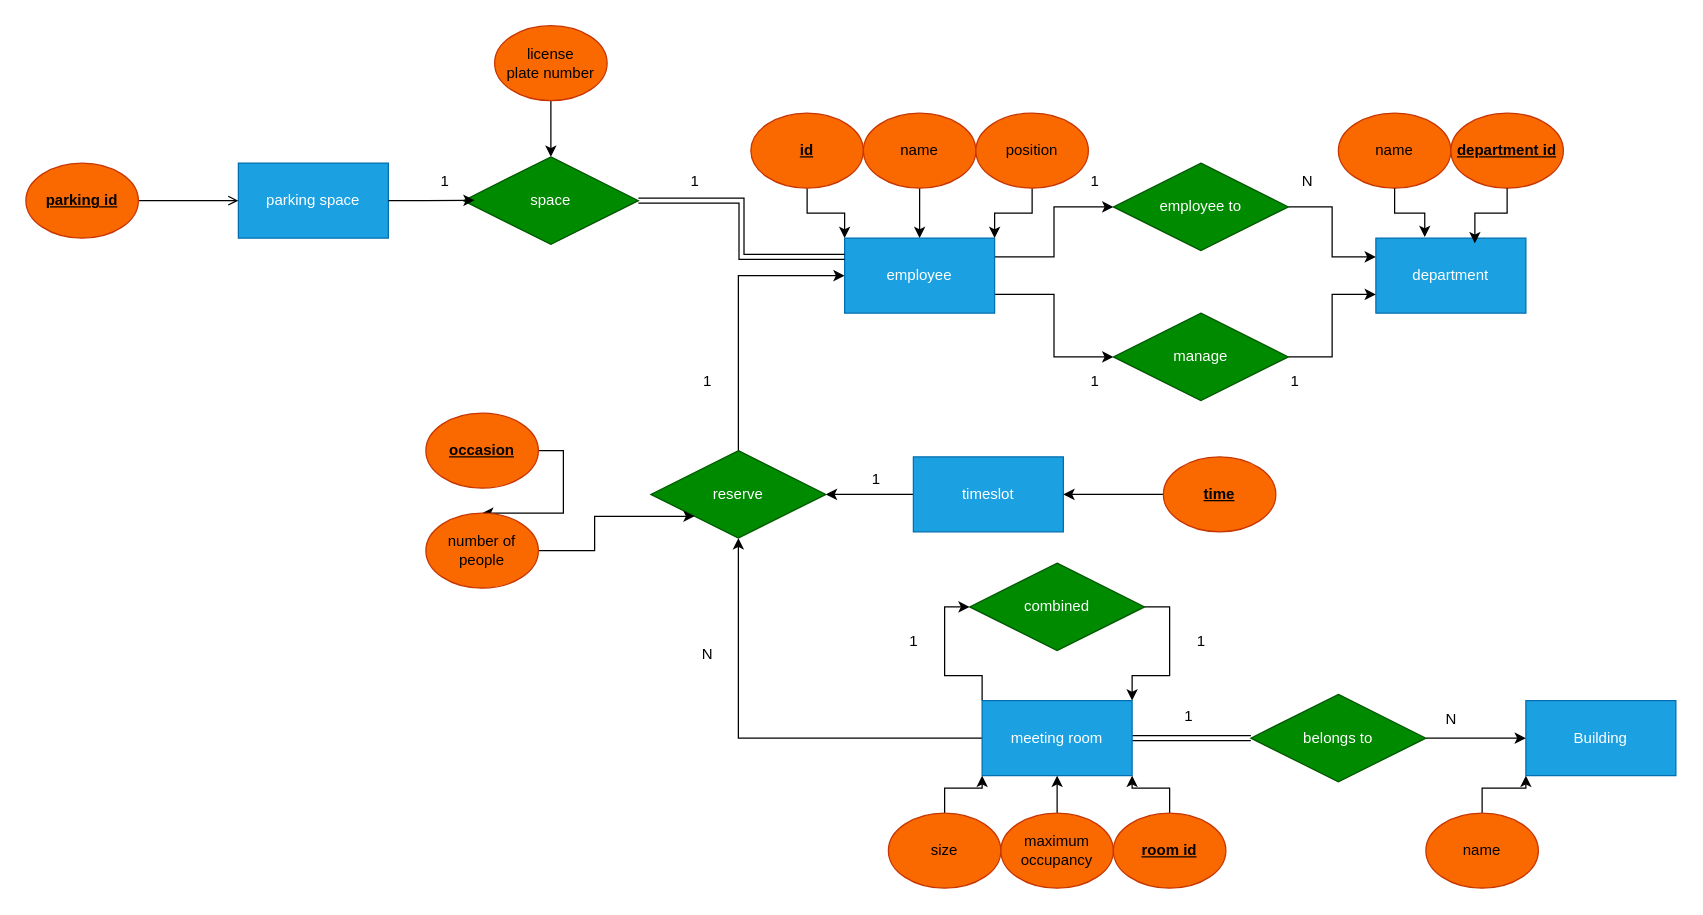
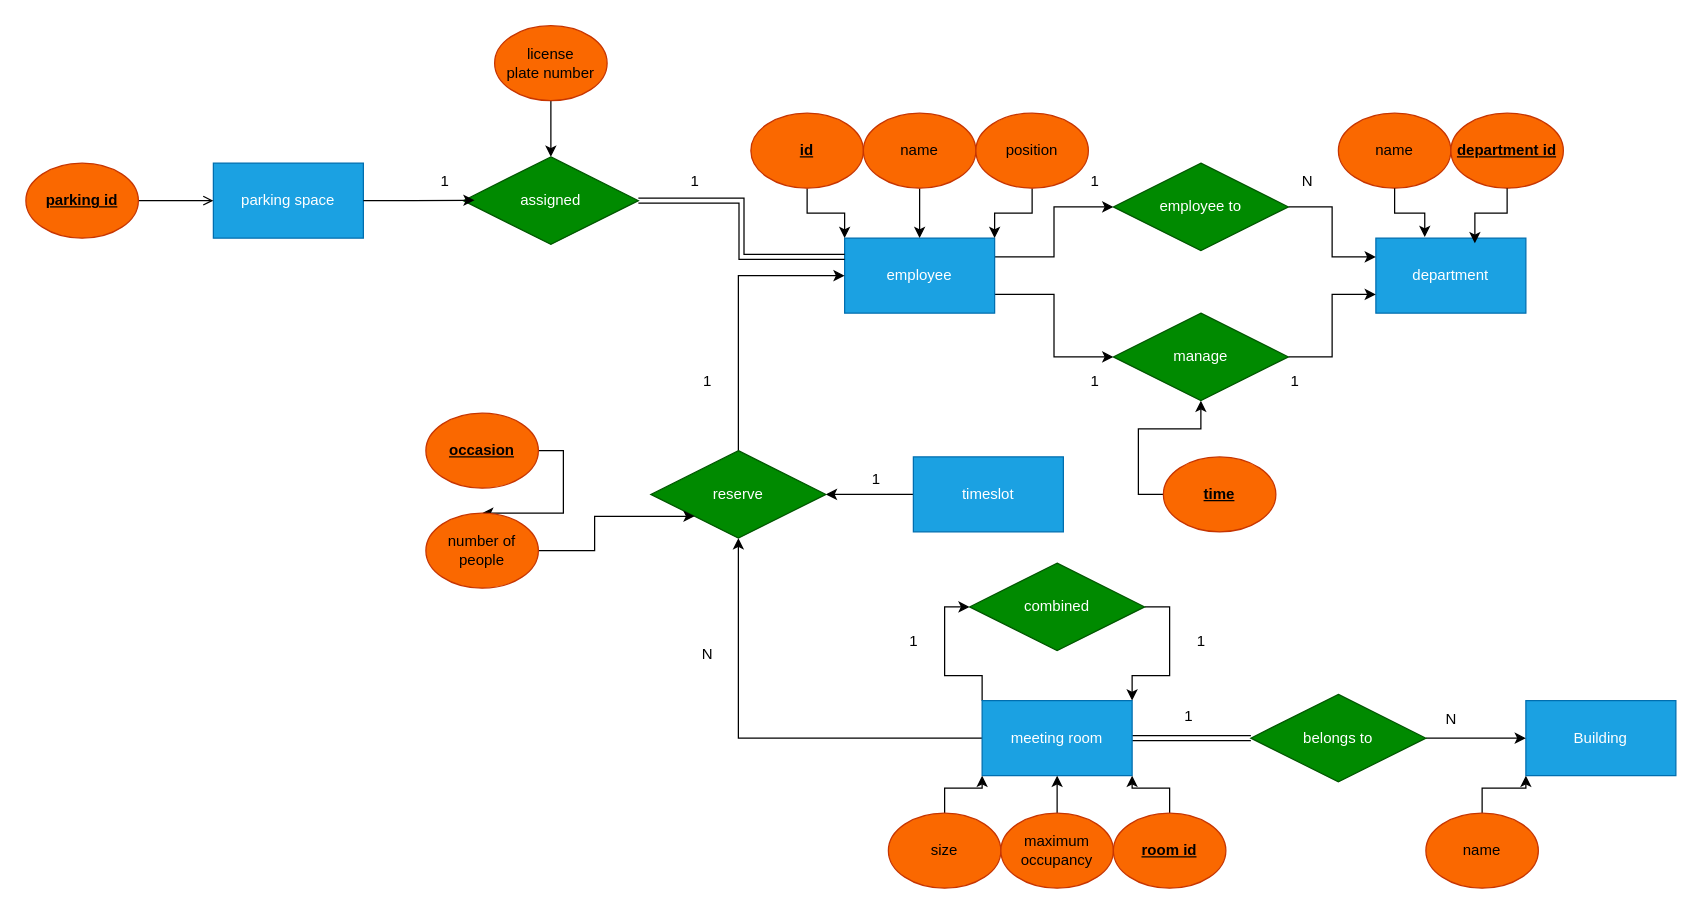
node "parking space": moved (313, 201) -> (288, 201)
node "space": label "space" -> "assigned"
edge "time" -> "timeslot": now "time" -> "manage"
